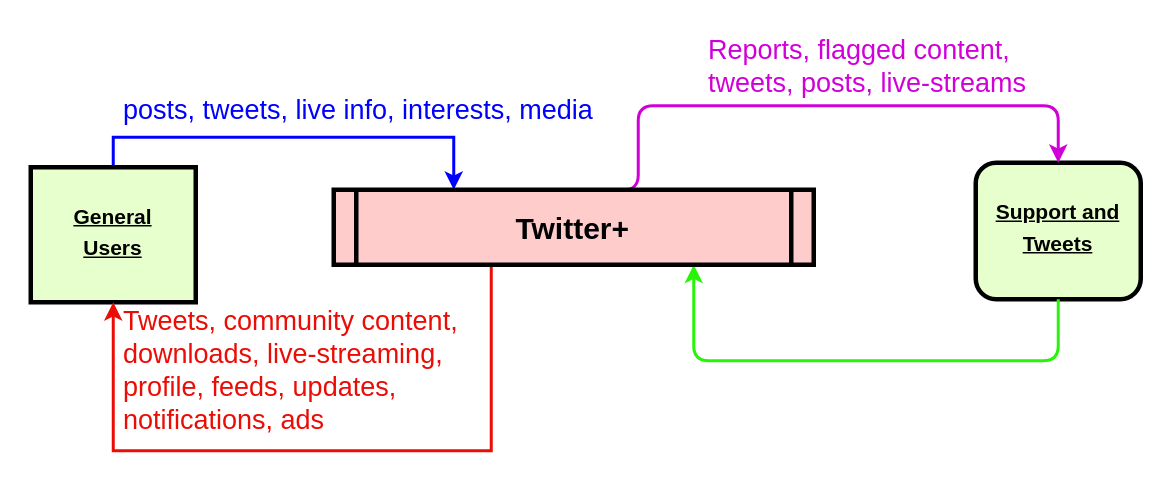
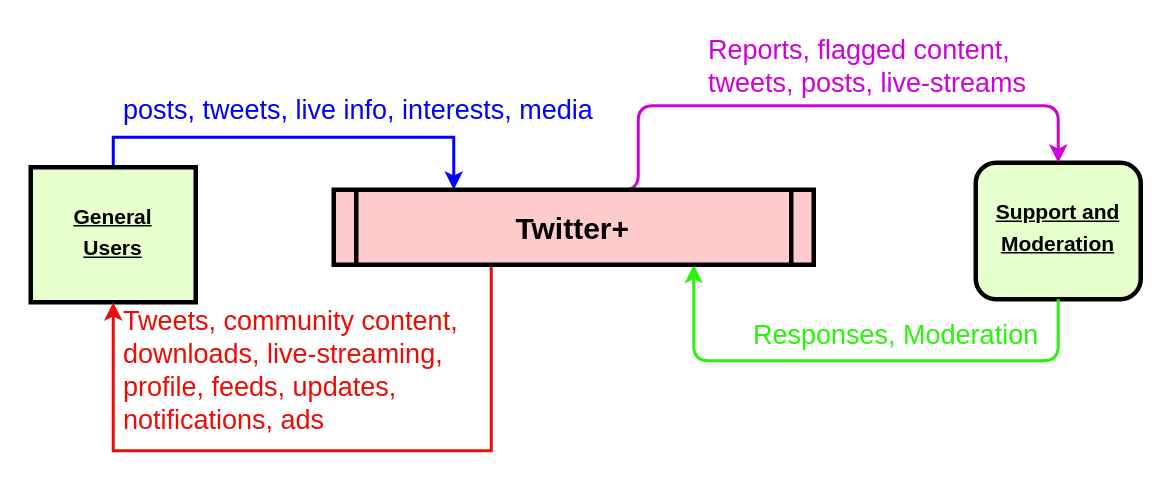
node "Support and Tweets": label "Support and Tweets" -> "Support and Moderation"
node "Responses, Moderation": added
